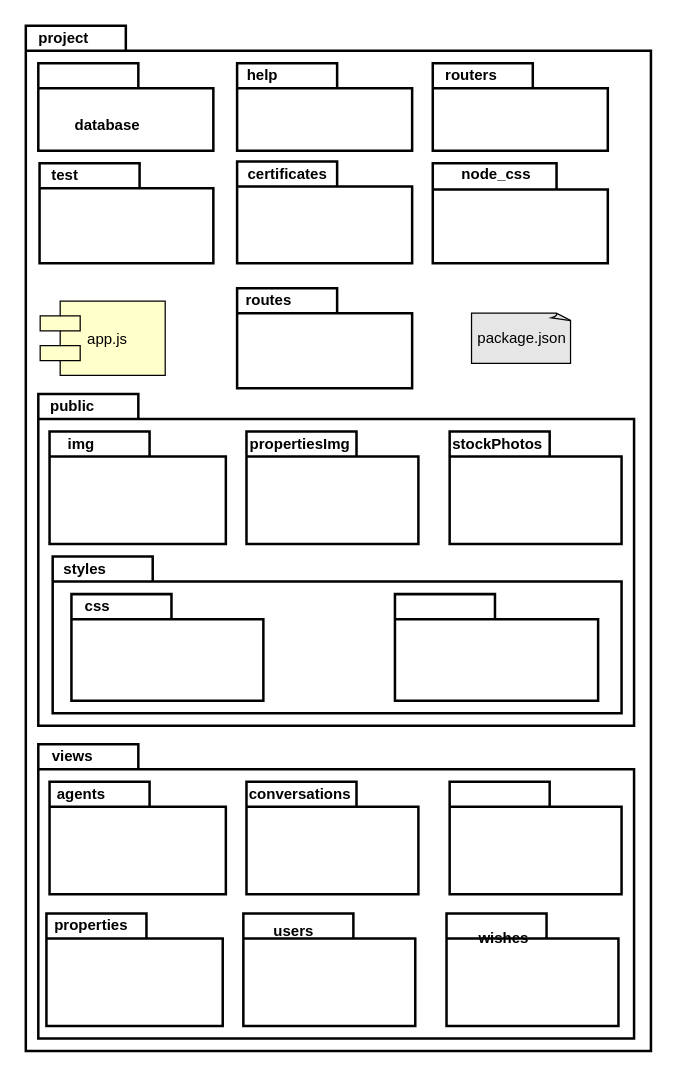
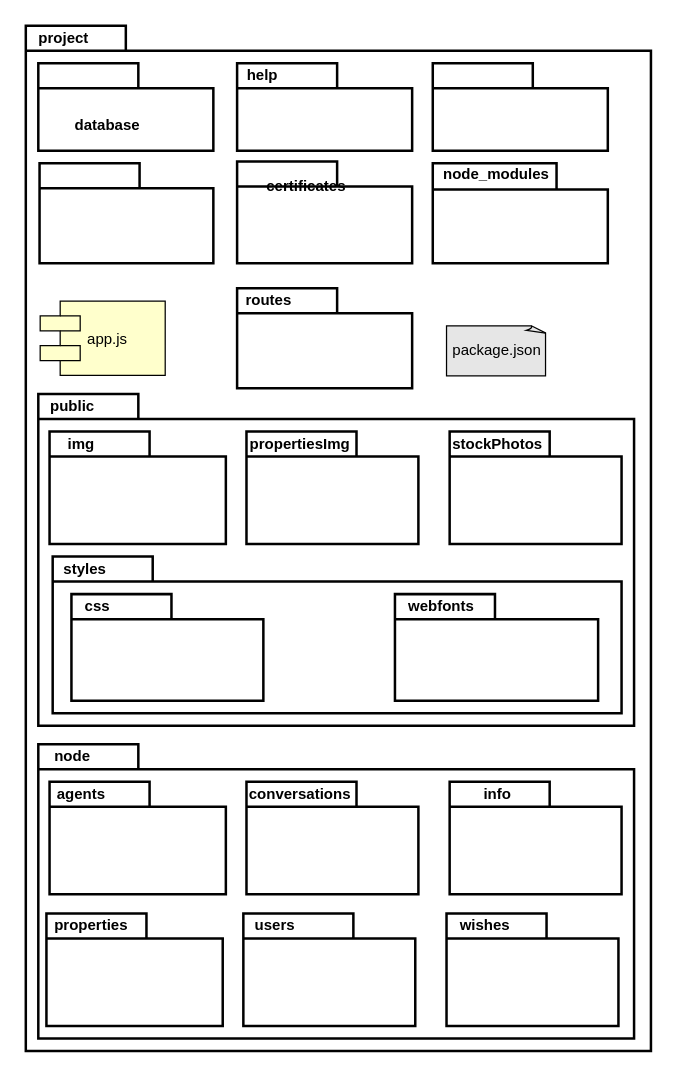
node "routers": removed
node "node_css": label "node_css" -> "node_modules"
node "certificates": moved (287, 175) -> (306, 187)
node "test": removed
node "package.json": moved (521, 338) -> (496, 351)
node "webfonts": added
node "views": label "views" -> "node"
node "info": added
node "users": moved (293, 932) -> (274, 926)
node "wishes": moved (503, 938) -> (484, 926)
